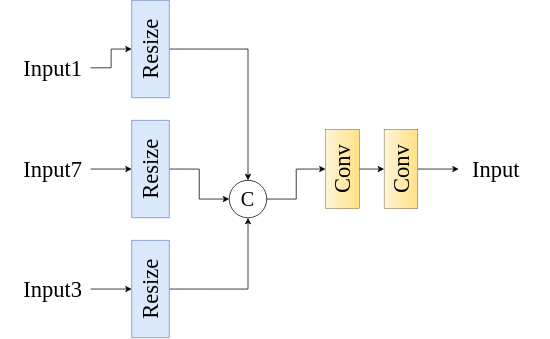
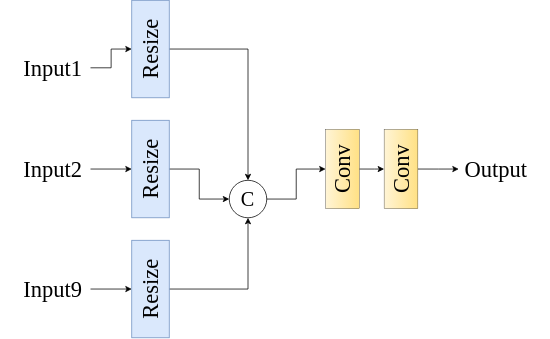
node "Input7": label "Input7" -> "Input2"
node "Input": label "Input" -> "Output"
node "Input3": label "Input3" -> "Input9"
